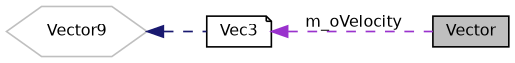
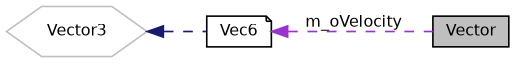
node "Vector9": label "Vector9" -> "Vector3"
node "Vec3": label "Vec3" -> "Vec6"
